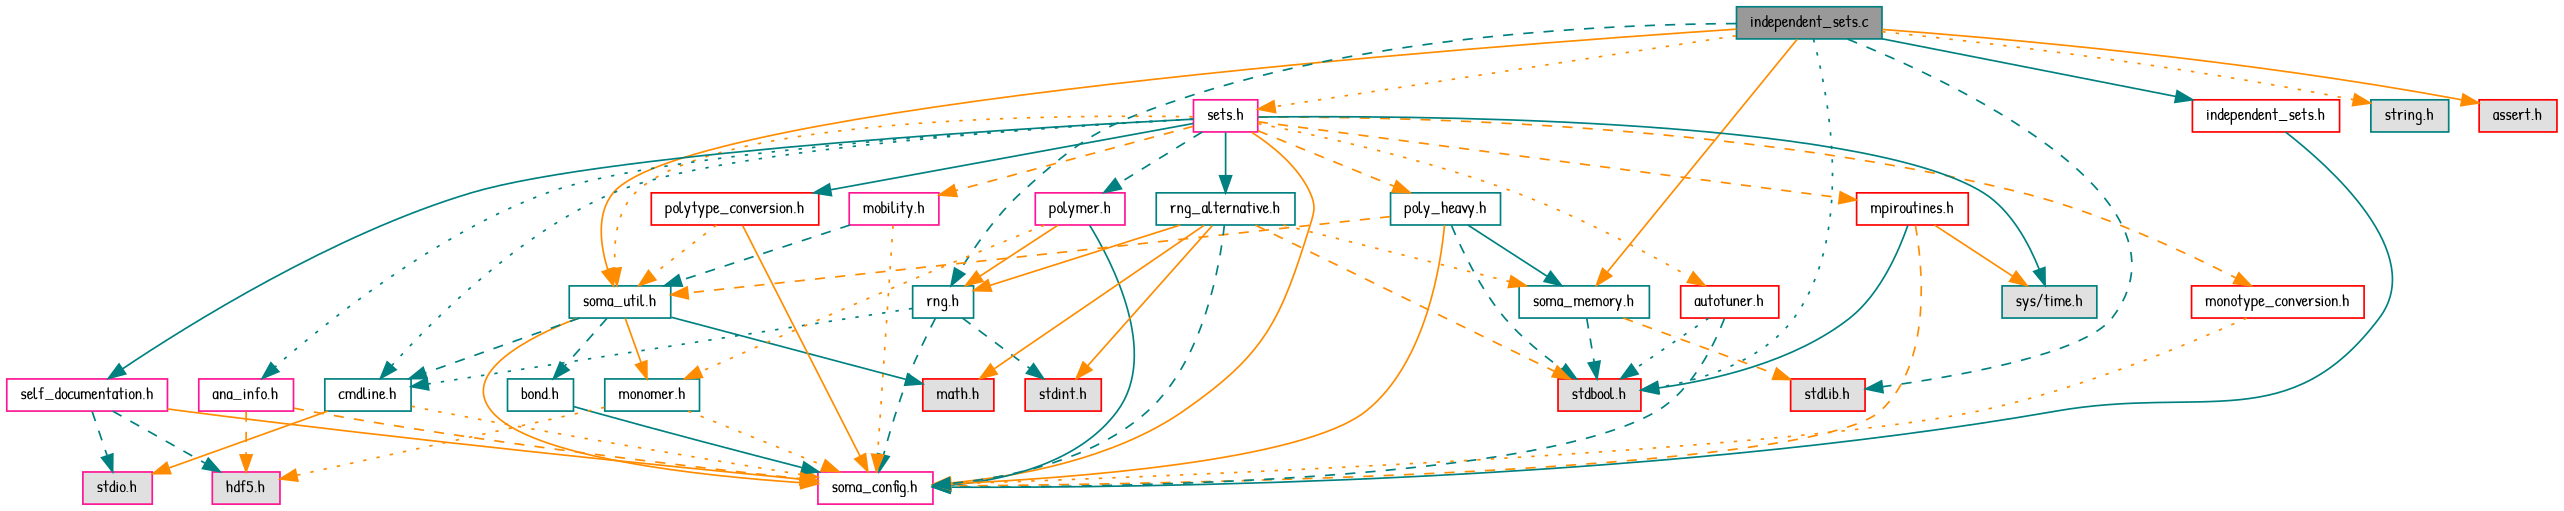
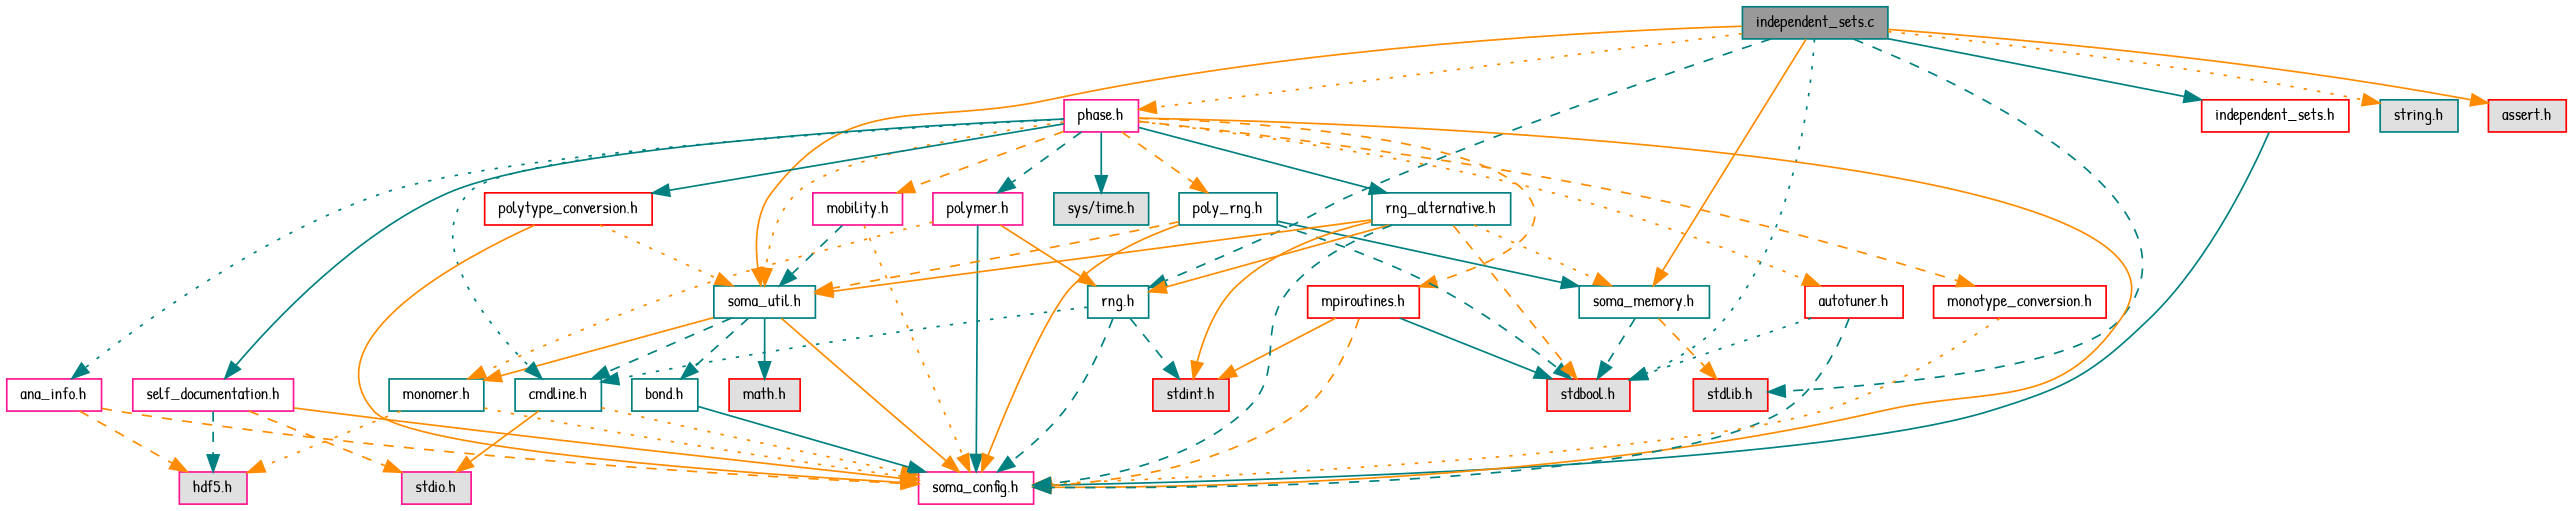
node "sets.h": label "sets.h" -> "phase.h"
node "poly_heavy.h": label "poly_heavy.h" -> "poly_rng.h"
edge "mpiroutines.h" -> "sys/time.h": now "mpiroutines.h" -> "stdint.h"
edge "rng_alternative.h" -> "math.h": now "rng_alternative.h" -> "soma_util.h"
edge "self_documentation.h" -> "stdio.h": color teal -> darkorange
